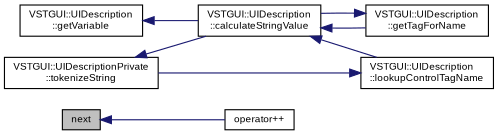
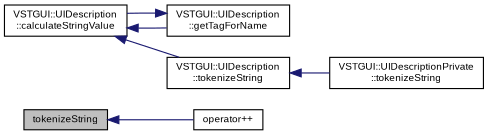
node "VSTGUI::UIDescription ::getVariable": removed
edge "VSTGUI::UIDescription ::calculateStringValue" -> "VSTGUI::UIDescriptionPrivate ::tokenizeString": removed
node "VSTGUI::UIDescription ::lookupControlTagName": label "VSTGUI::UIDescription ::lookupControlTagName" -> "VSTGUI::UIDescription ::tokenizeString"
node "next": label "next" -> "tokenizeString"
